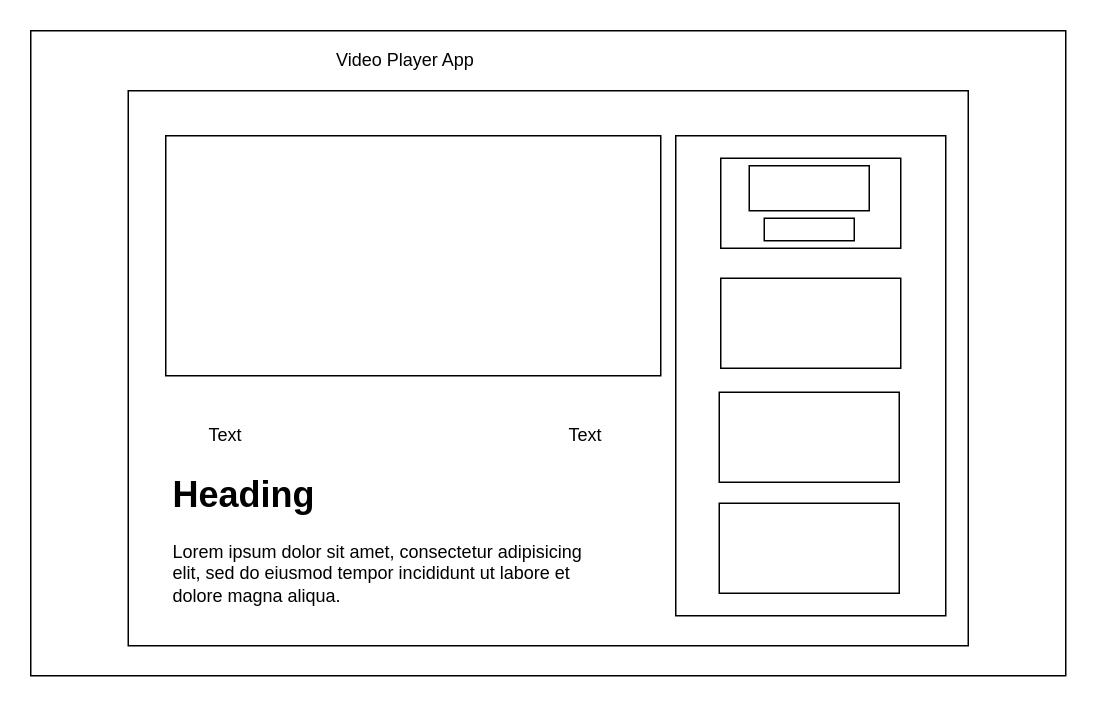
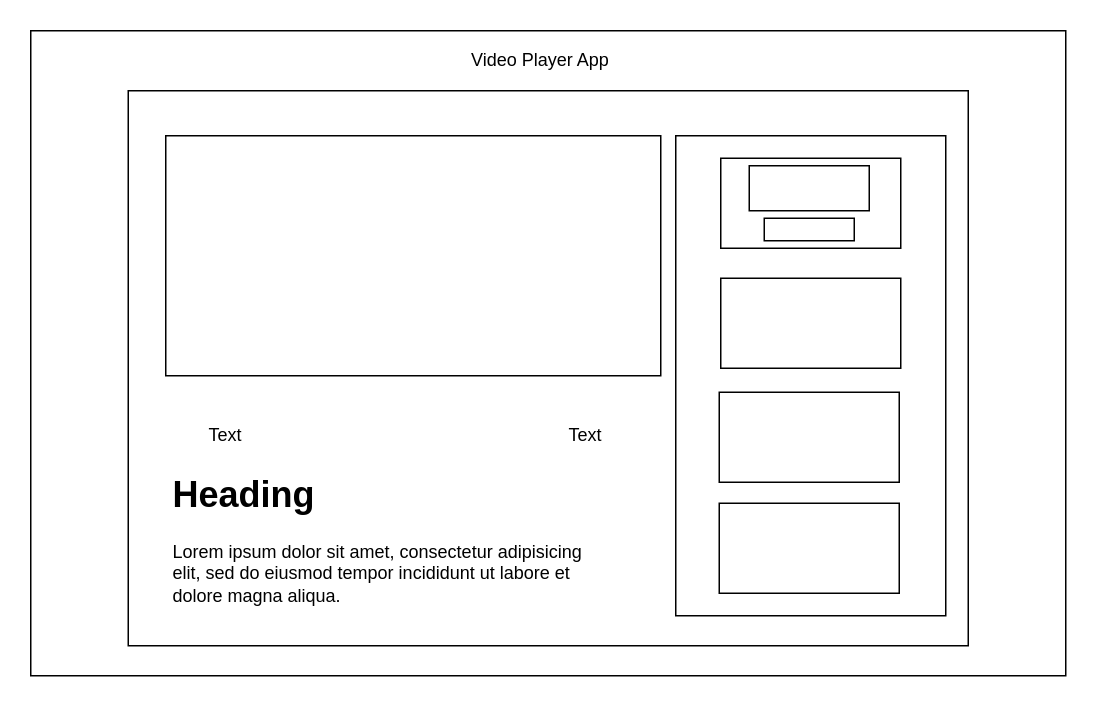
node "Video Player App": moved (406, 61) -> (541, 61)
